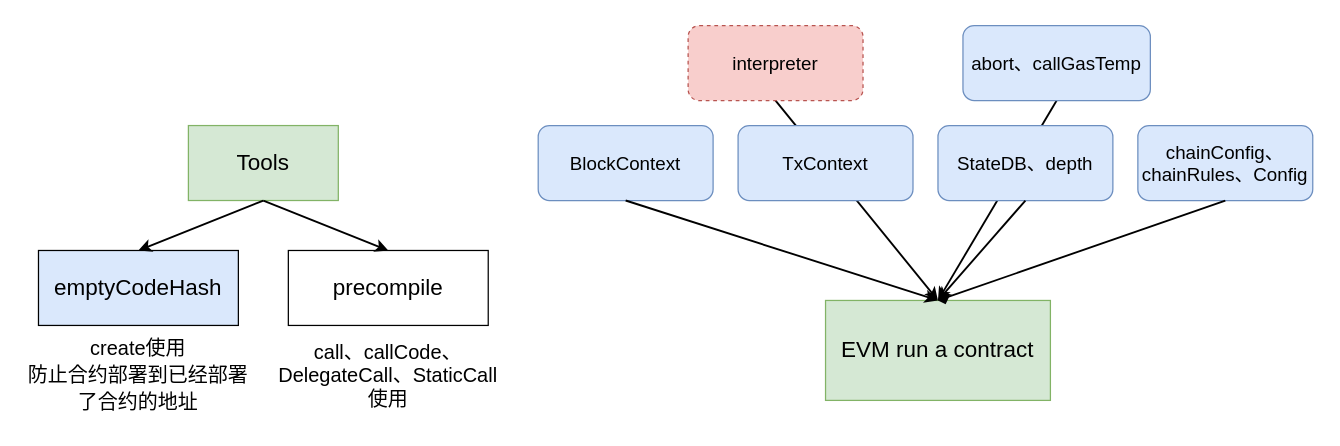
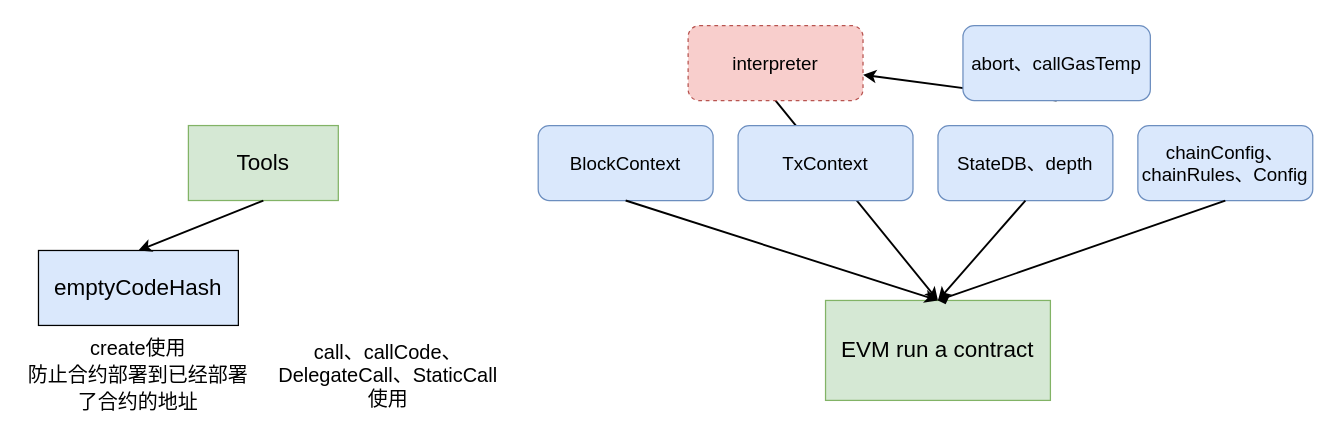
edge "Tools" -> "precompile": removed
edge "abort、callGasTemp" -> "EVM run a contract": now "abort、callGasTemp" -> "interpreter"
node "precompile": removed
